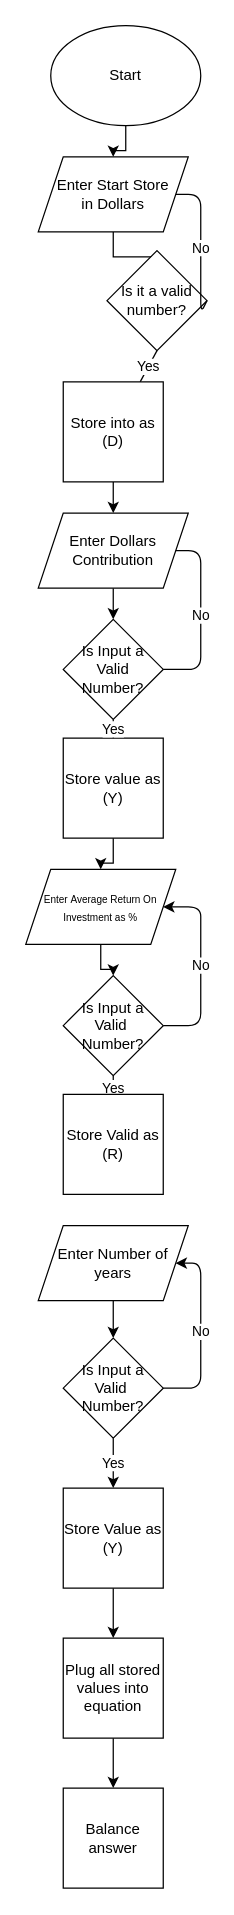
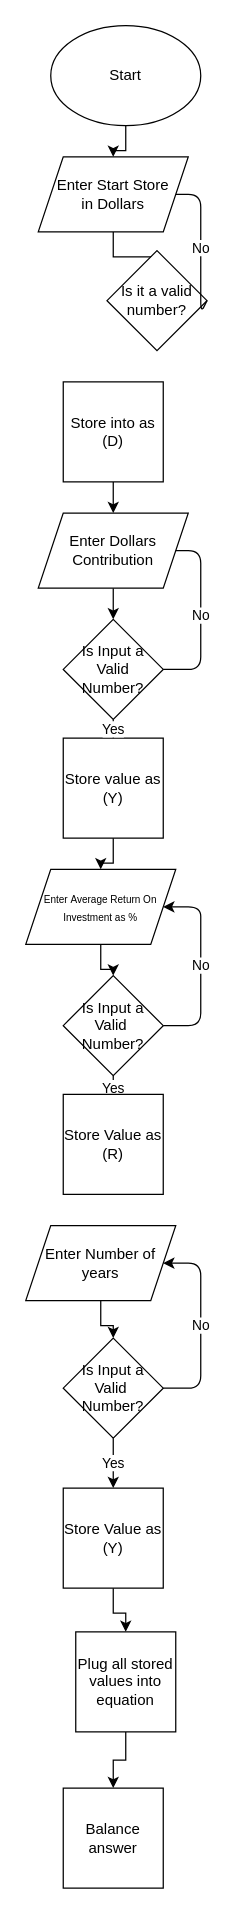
edge "Is it a valid number?" -- "Store into as (D)": removed, label "Yes"
node "Store Valid as (R)": label "Store Valid as (R)" -> "Store Value as (R)"
node "Enter Number of years": moved (113, 1263) -> (101, 1263)
node "Plug all stored values into equation": moved (113, 1688) -> (126, 1682)
